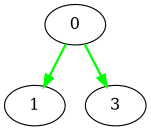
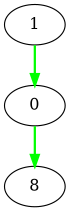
edge "0" -> "1": reversed
node "3": label "3" -> "8"
